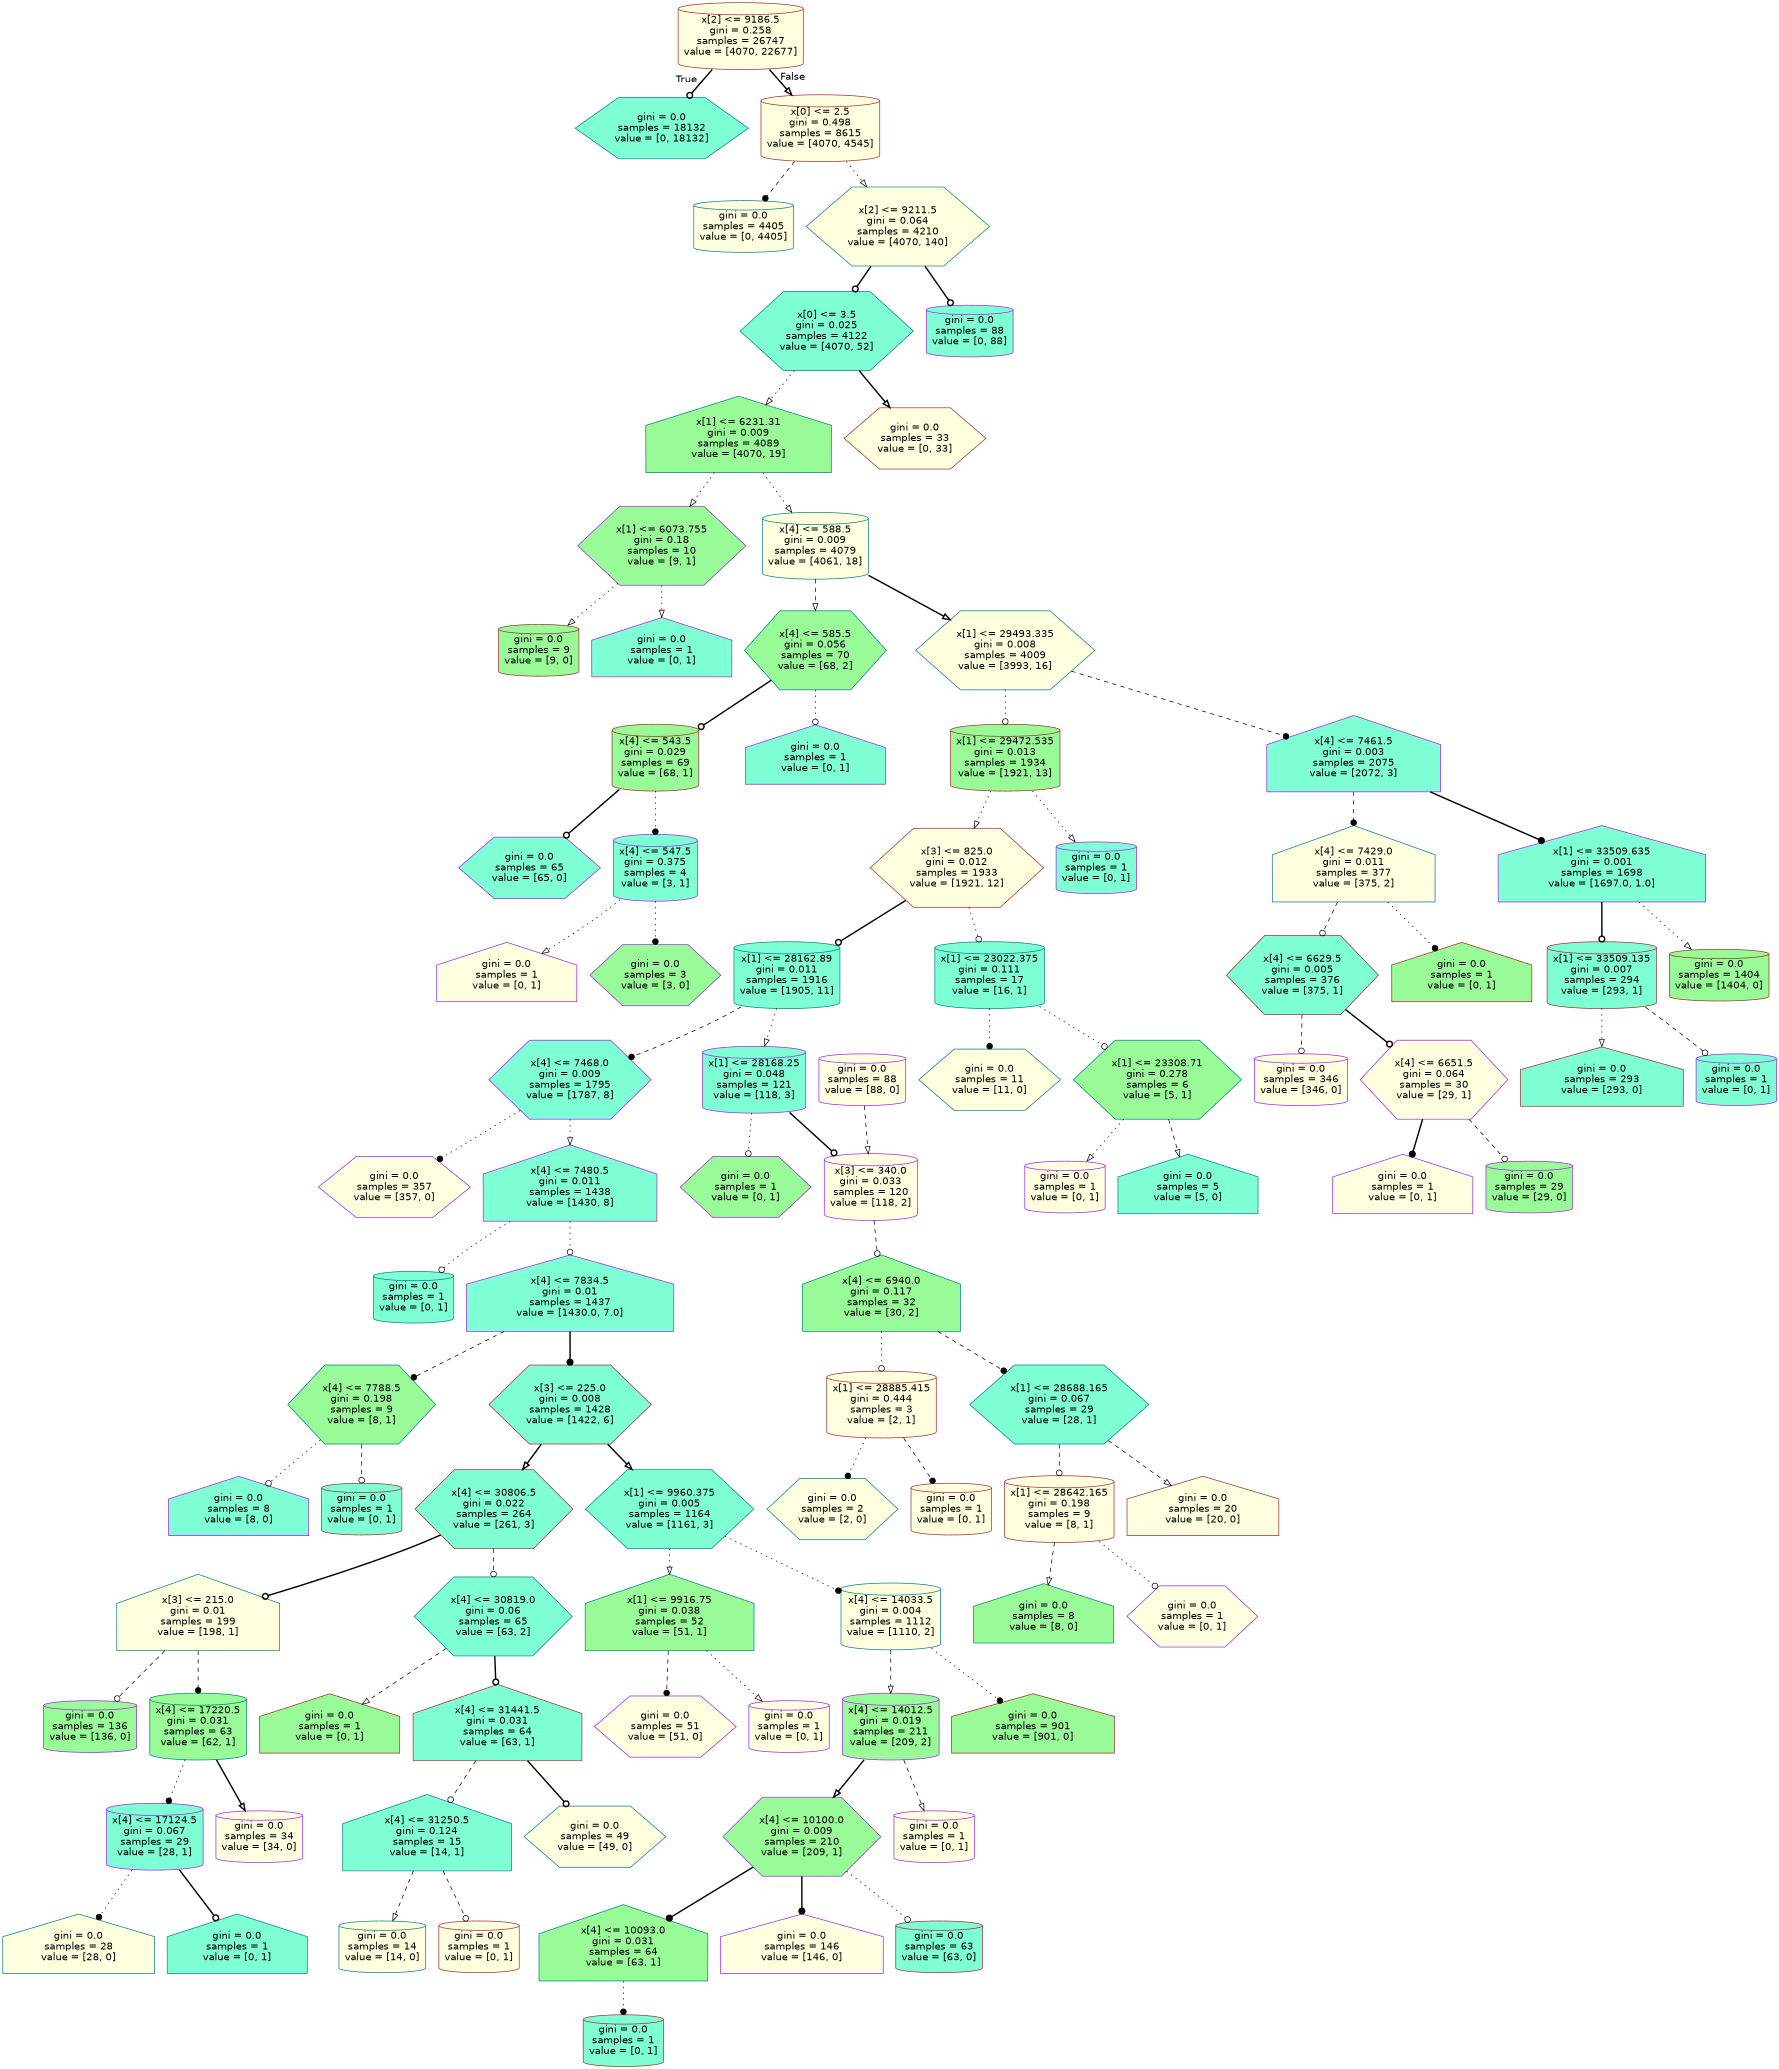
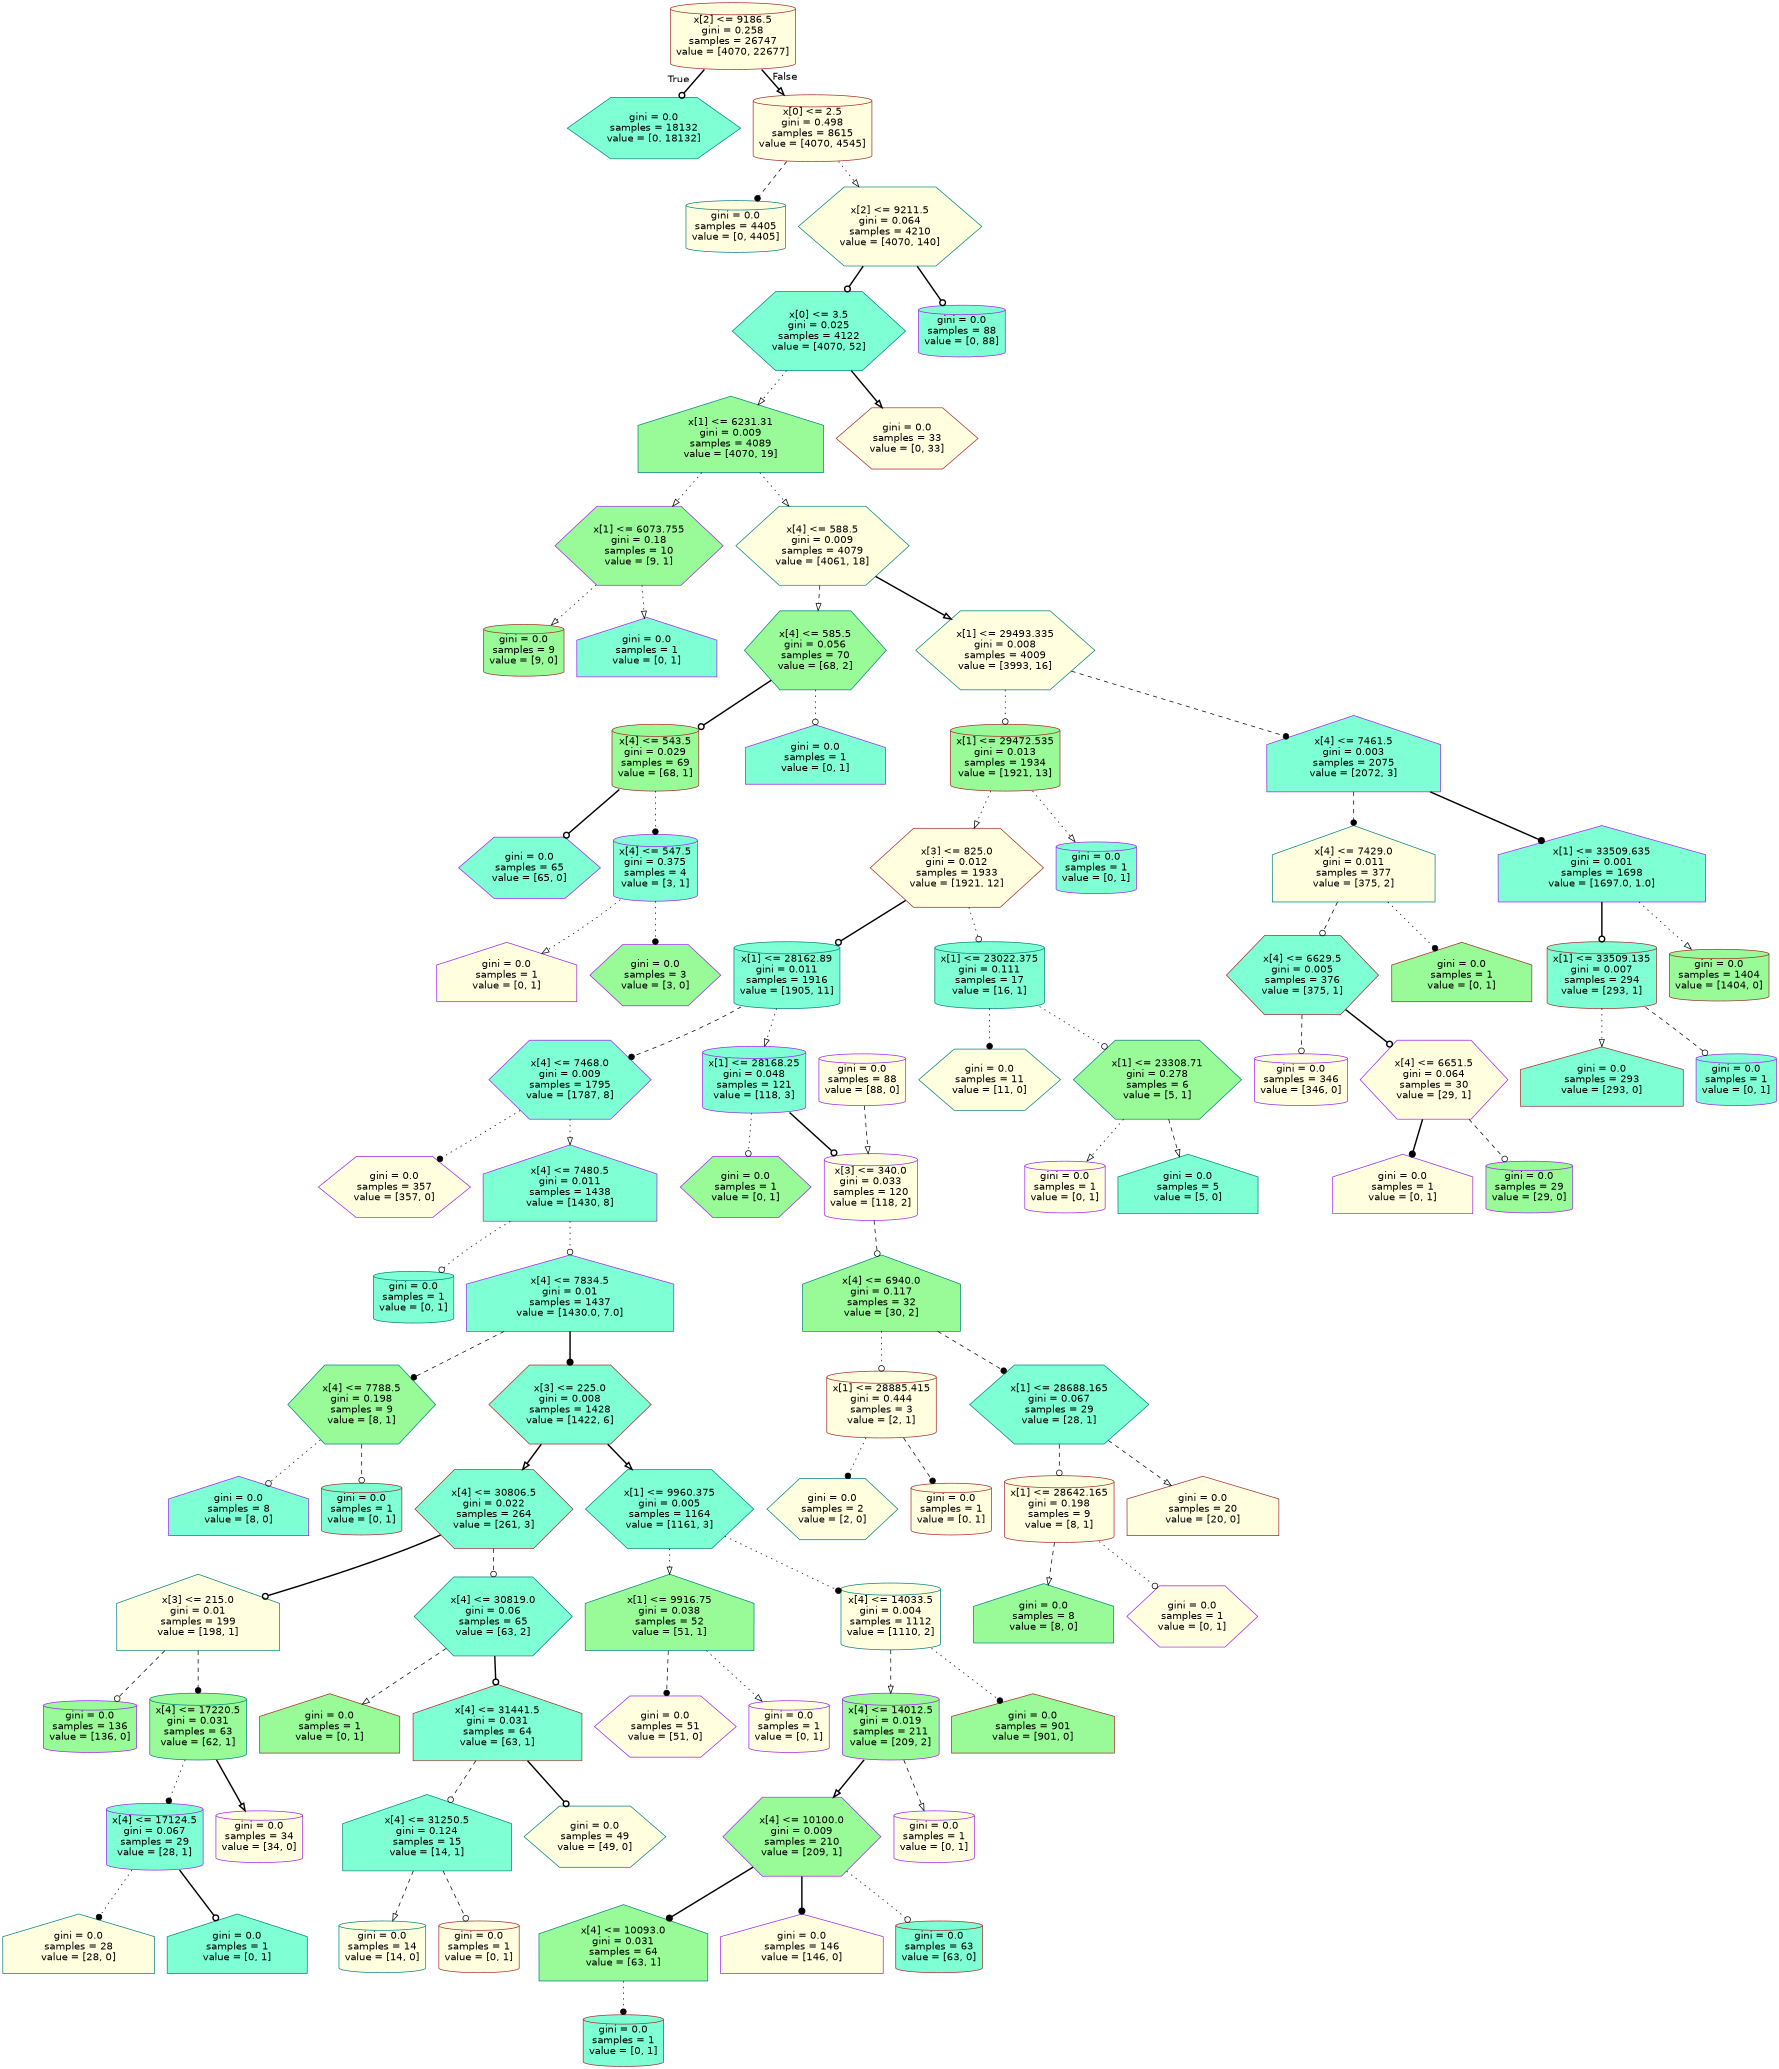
node "x[4] <= 588.5 gini = 0.009 samples = 4079 value = [4061, 18]": shape cylinder -> hexagon
